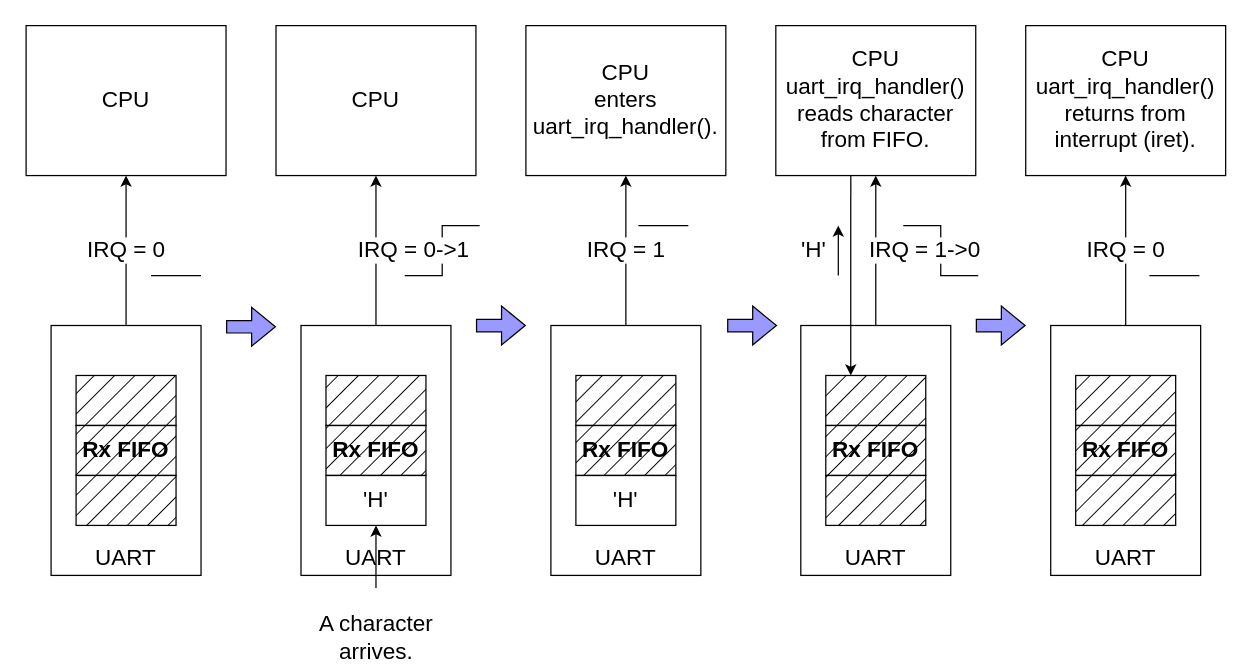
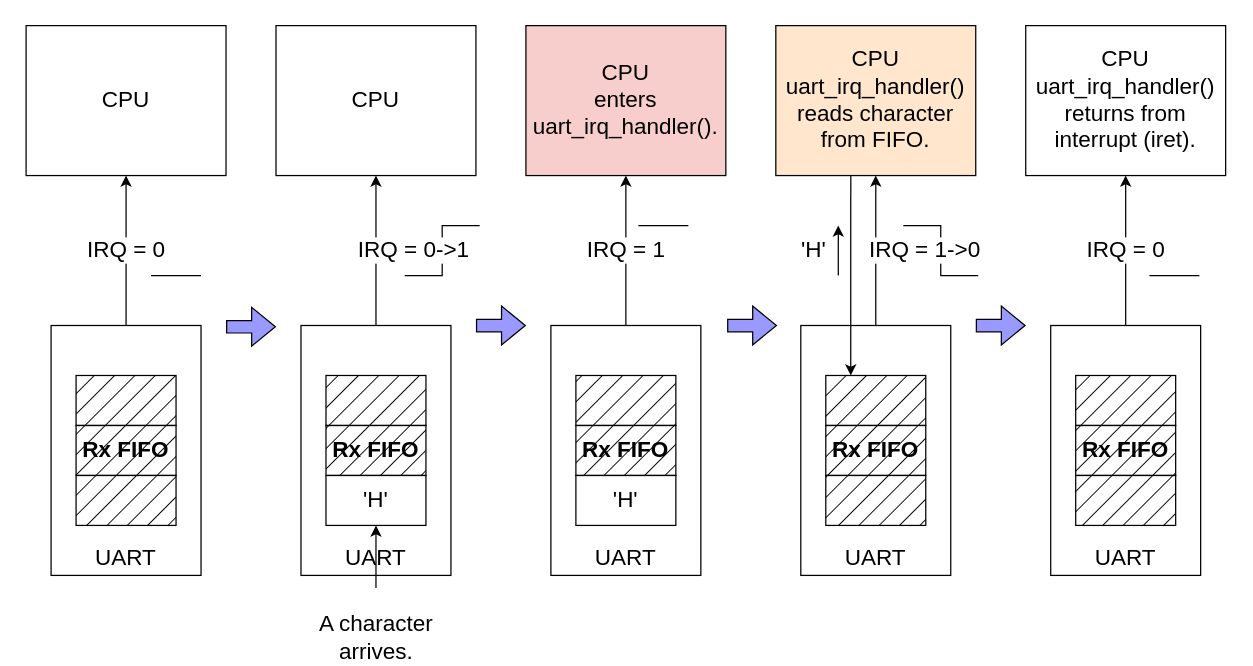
node "CPU enters uart_irq_handler().": fillcolor #ffffff -> #f8cecc
node "CPU uart_irq_handler() reads character from FIFO.": fillcolor #ffffff -> #ffe6cc
